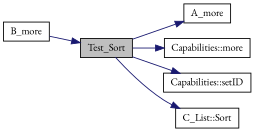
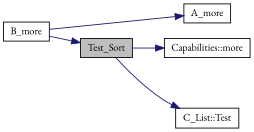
edge "Test_Sort" -> "A_more": now "B_more" -> "A_more"
node "Capabilities::setID": removed
node "C_List::Sort": label "C_List::Sort" -> "C_List::Test"
